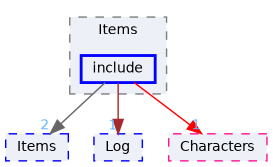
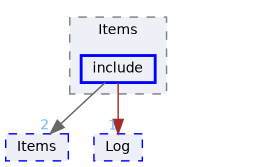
node "Characters": removed
